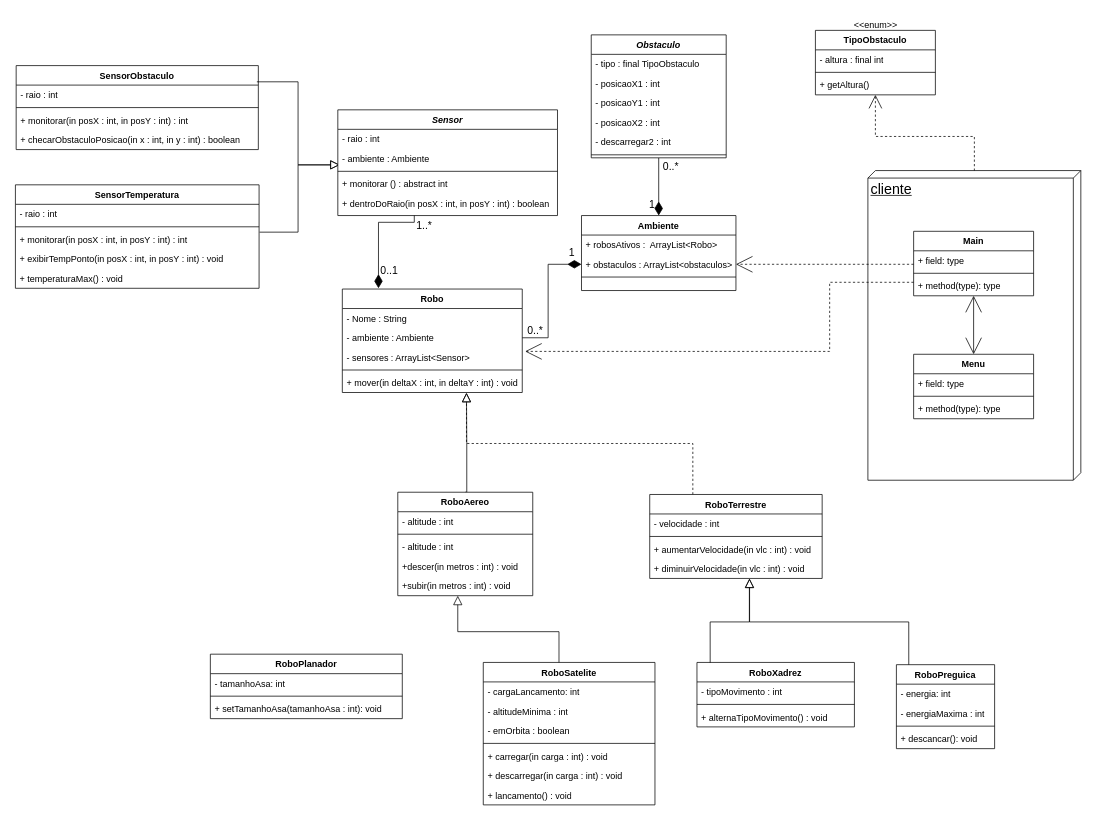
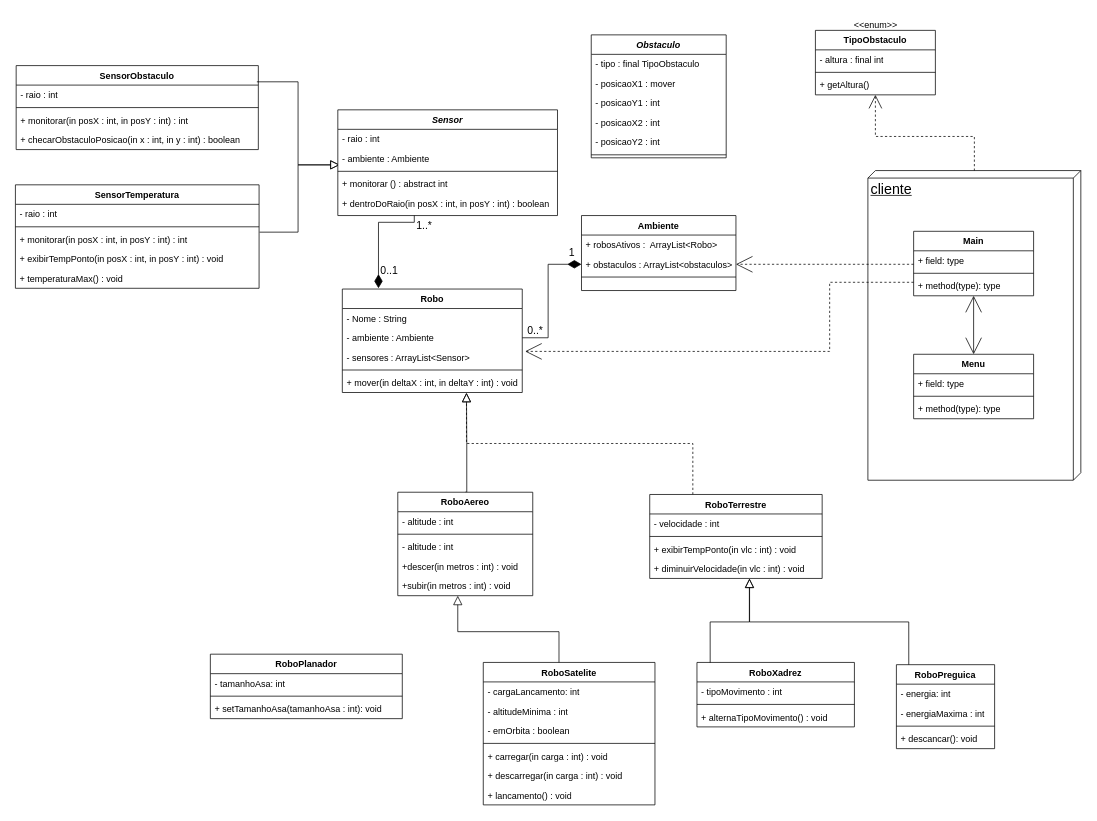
node "- posicaoX1 : int": label "- posicaoX1 : int" -> "- posicaoX1 : mover"
node "- descarregar2 : int": label "- descarregar2 : int" -> "- posicaoY2 : int"
edge "Obstaculo" -> "Ambiente": removed, labels "0..*", "1"
node "+ aumentarVelocidade(in vlc : int) : void": label "+ aumentarVelocidade(in vlc : int) : void" -> "+ exibirTempPonto(in vlc : int) : void"
